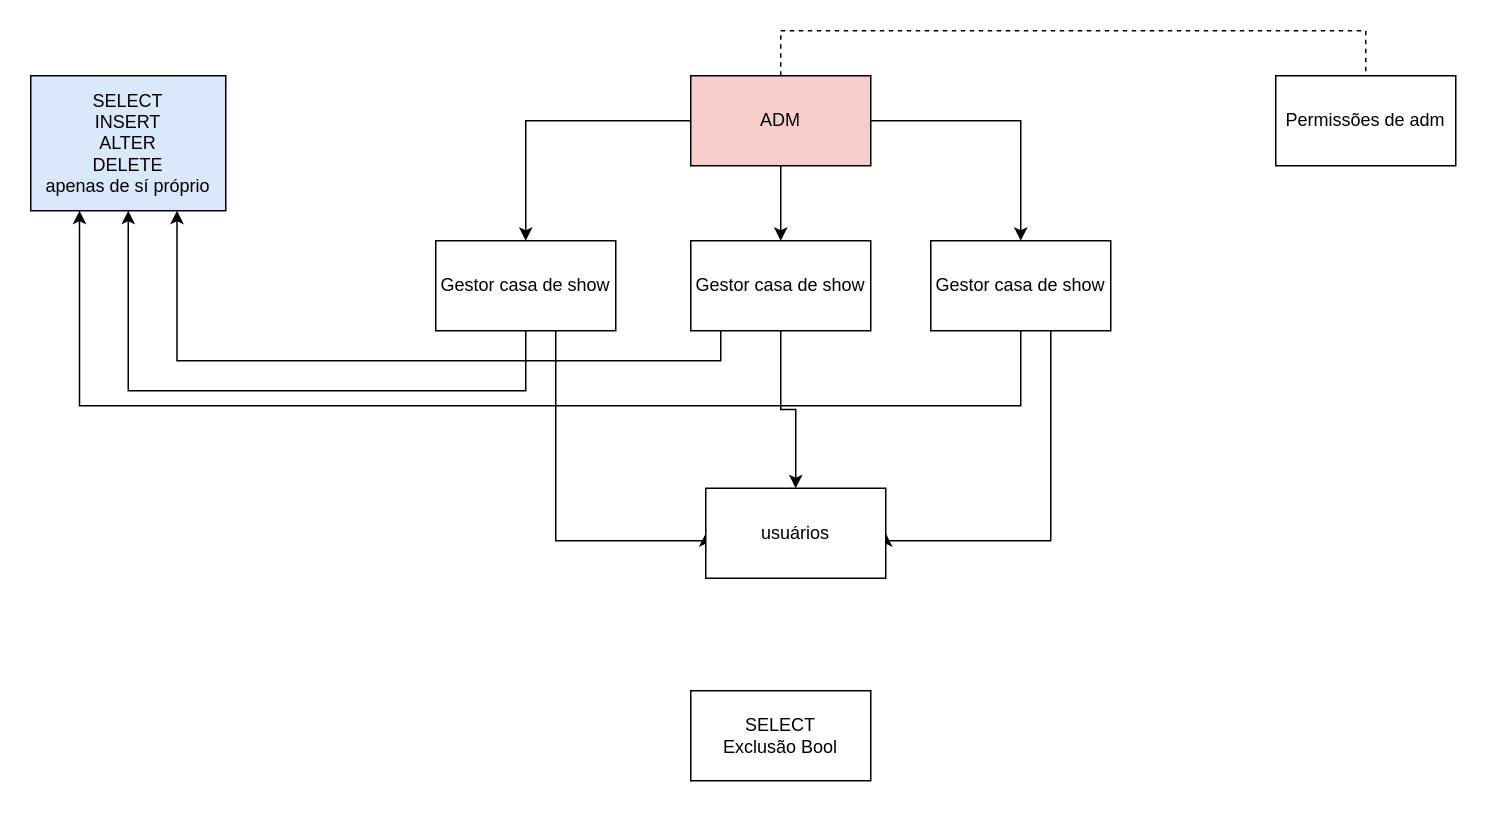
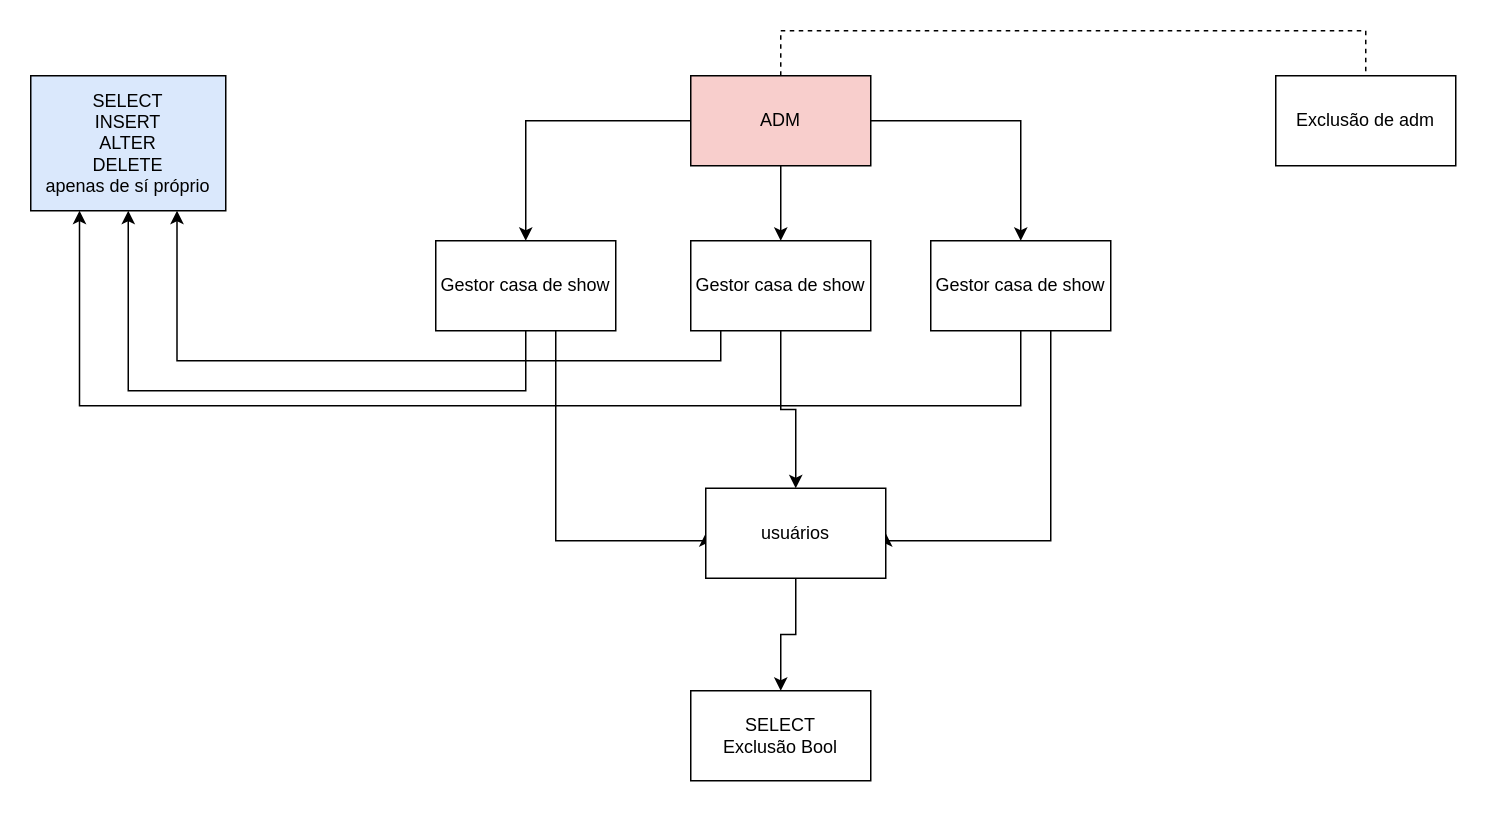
node "Permissões de adm": label "Permissões de adm" -> "Exclusão de adm"
edge "usuários" -> "SELECT Exclusão Bool": added
